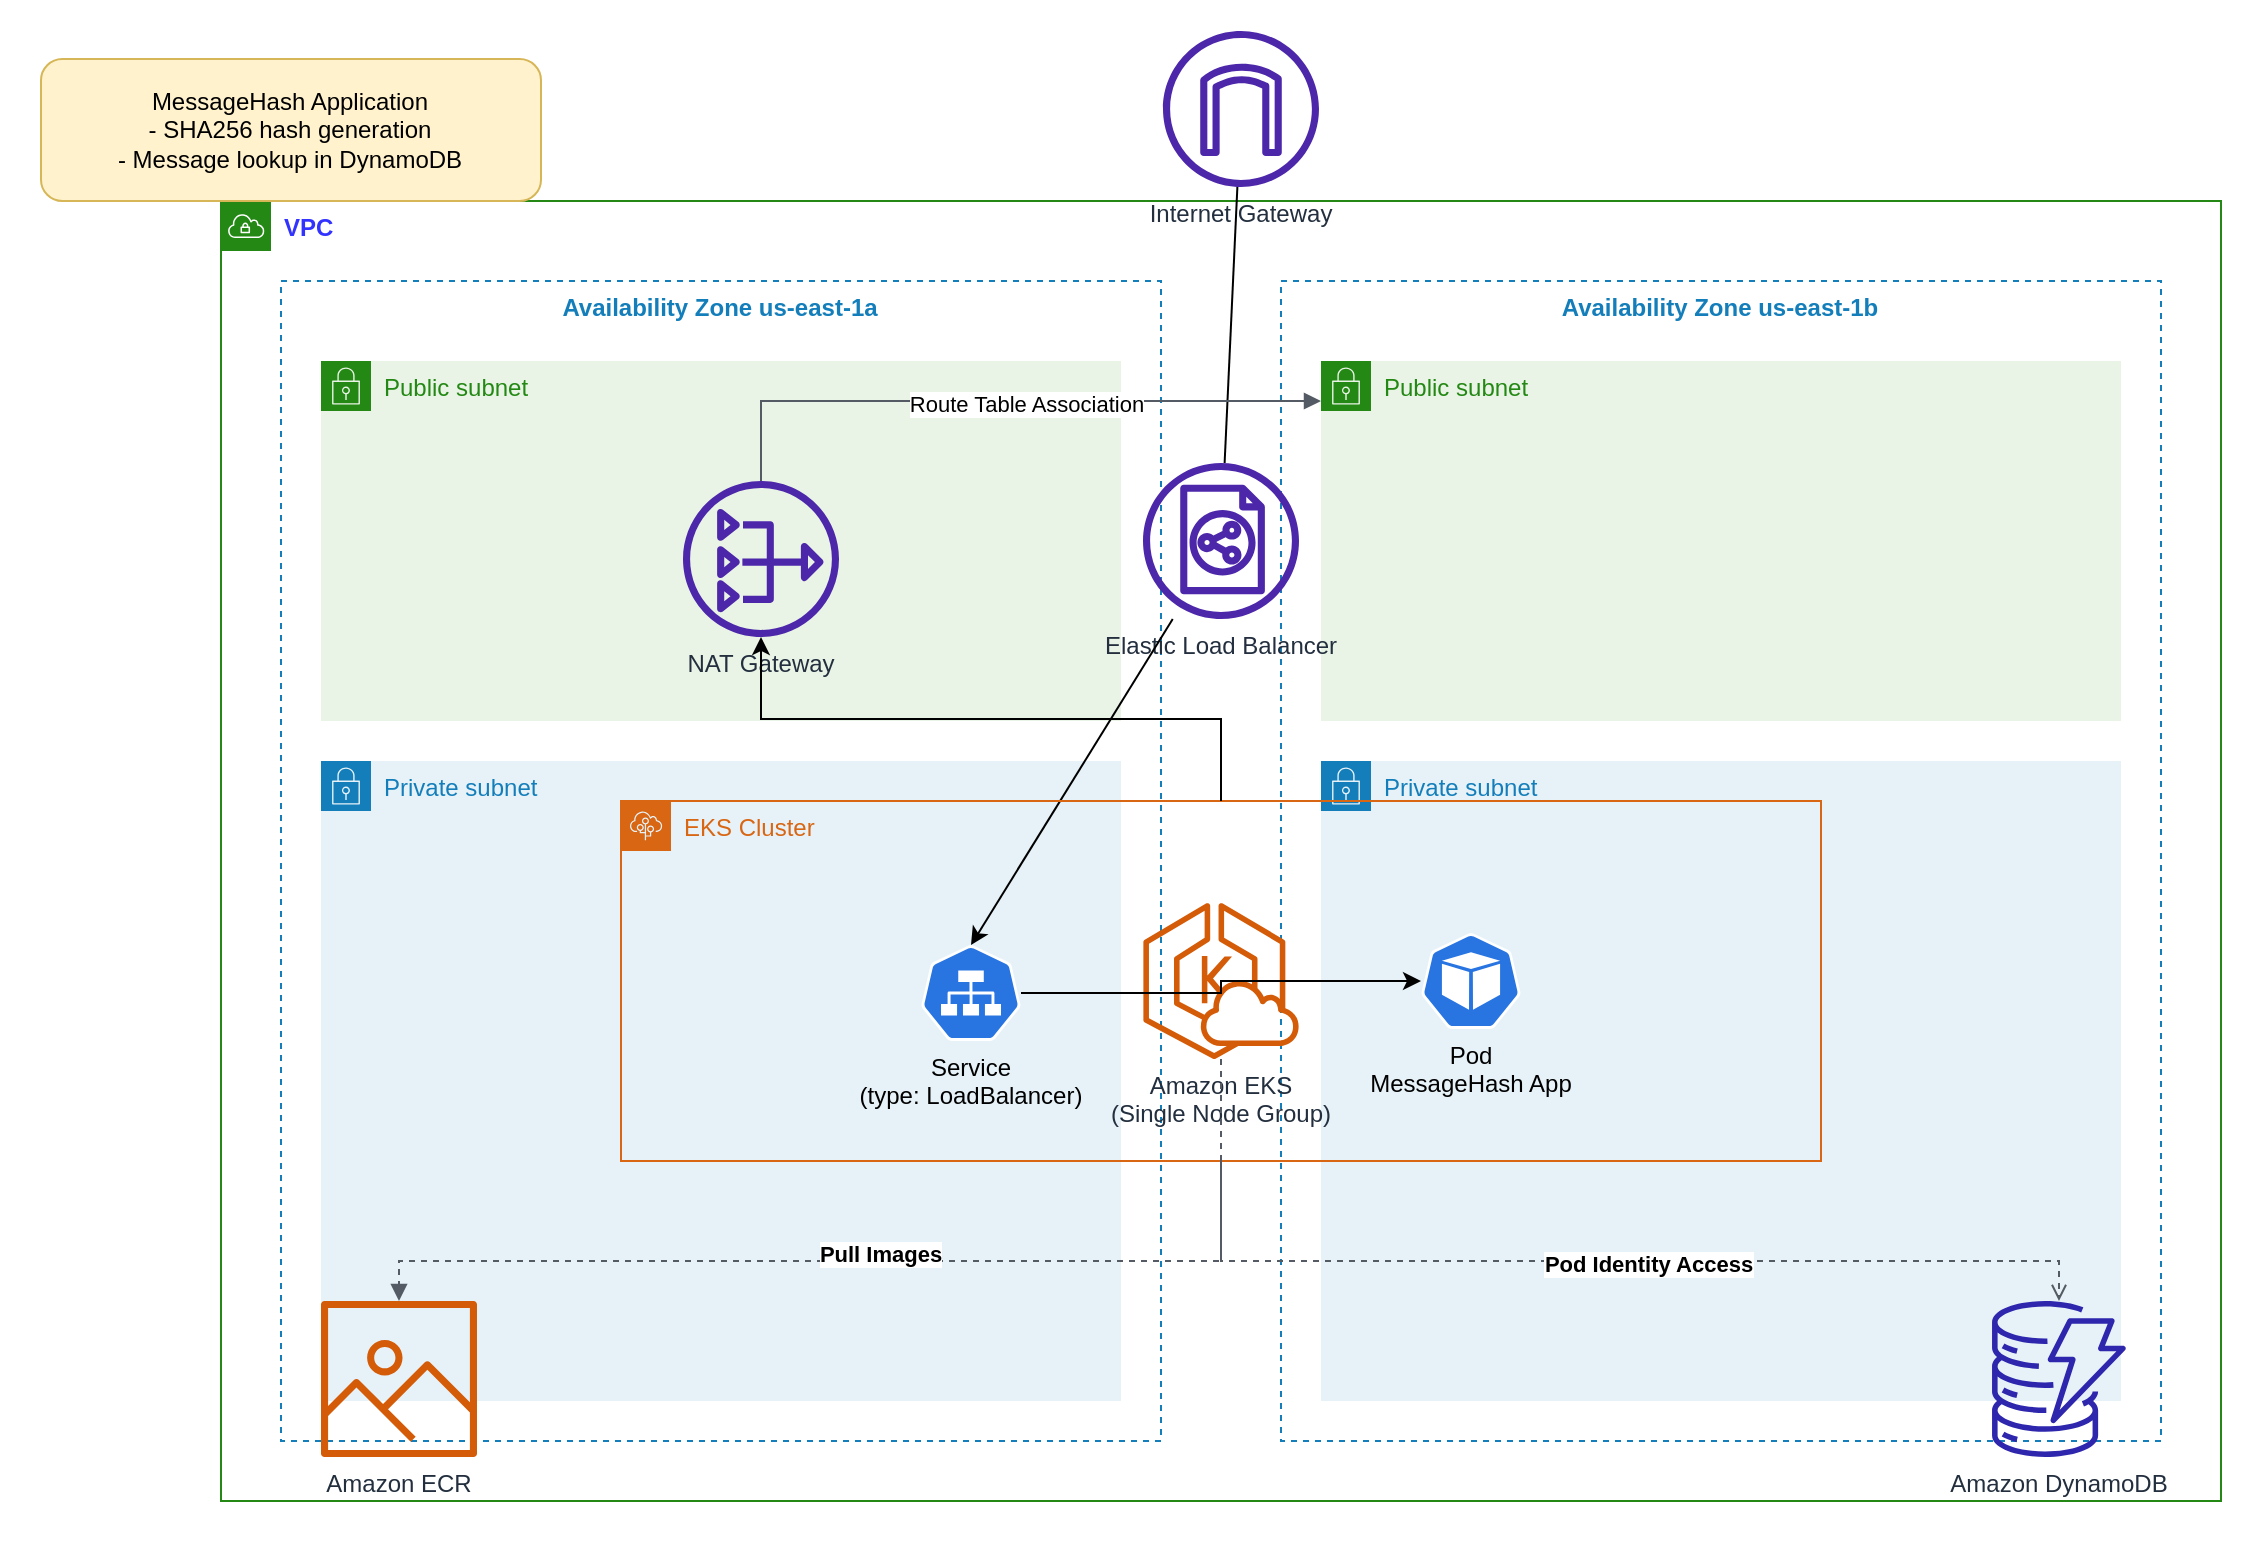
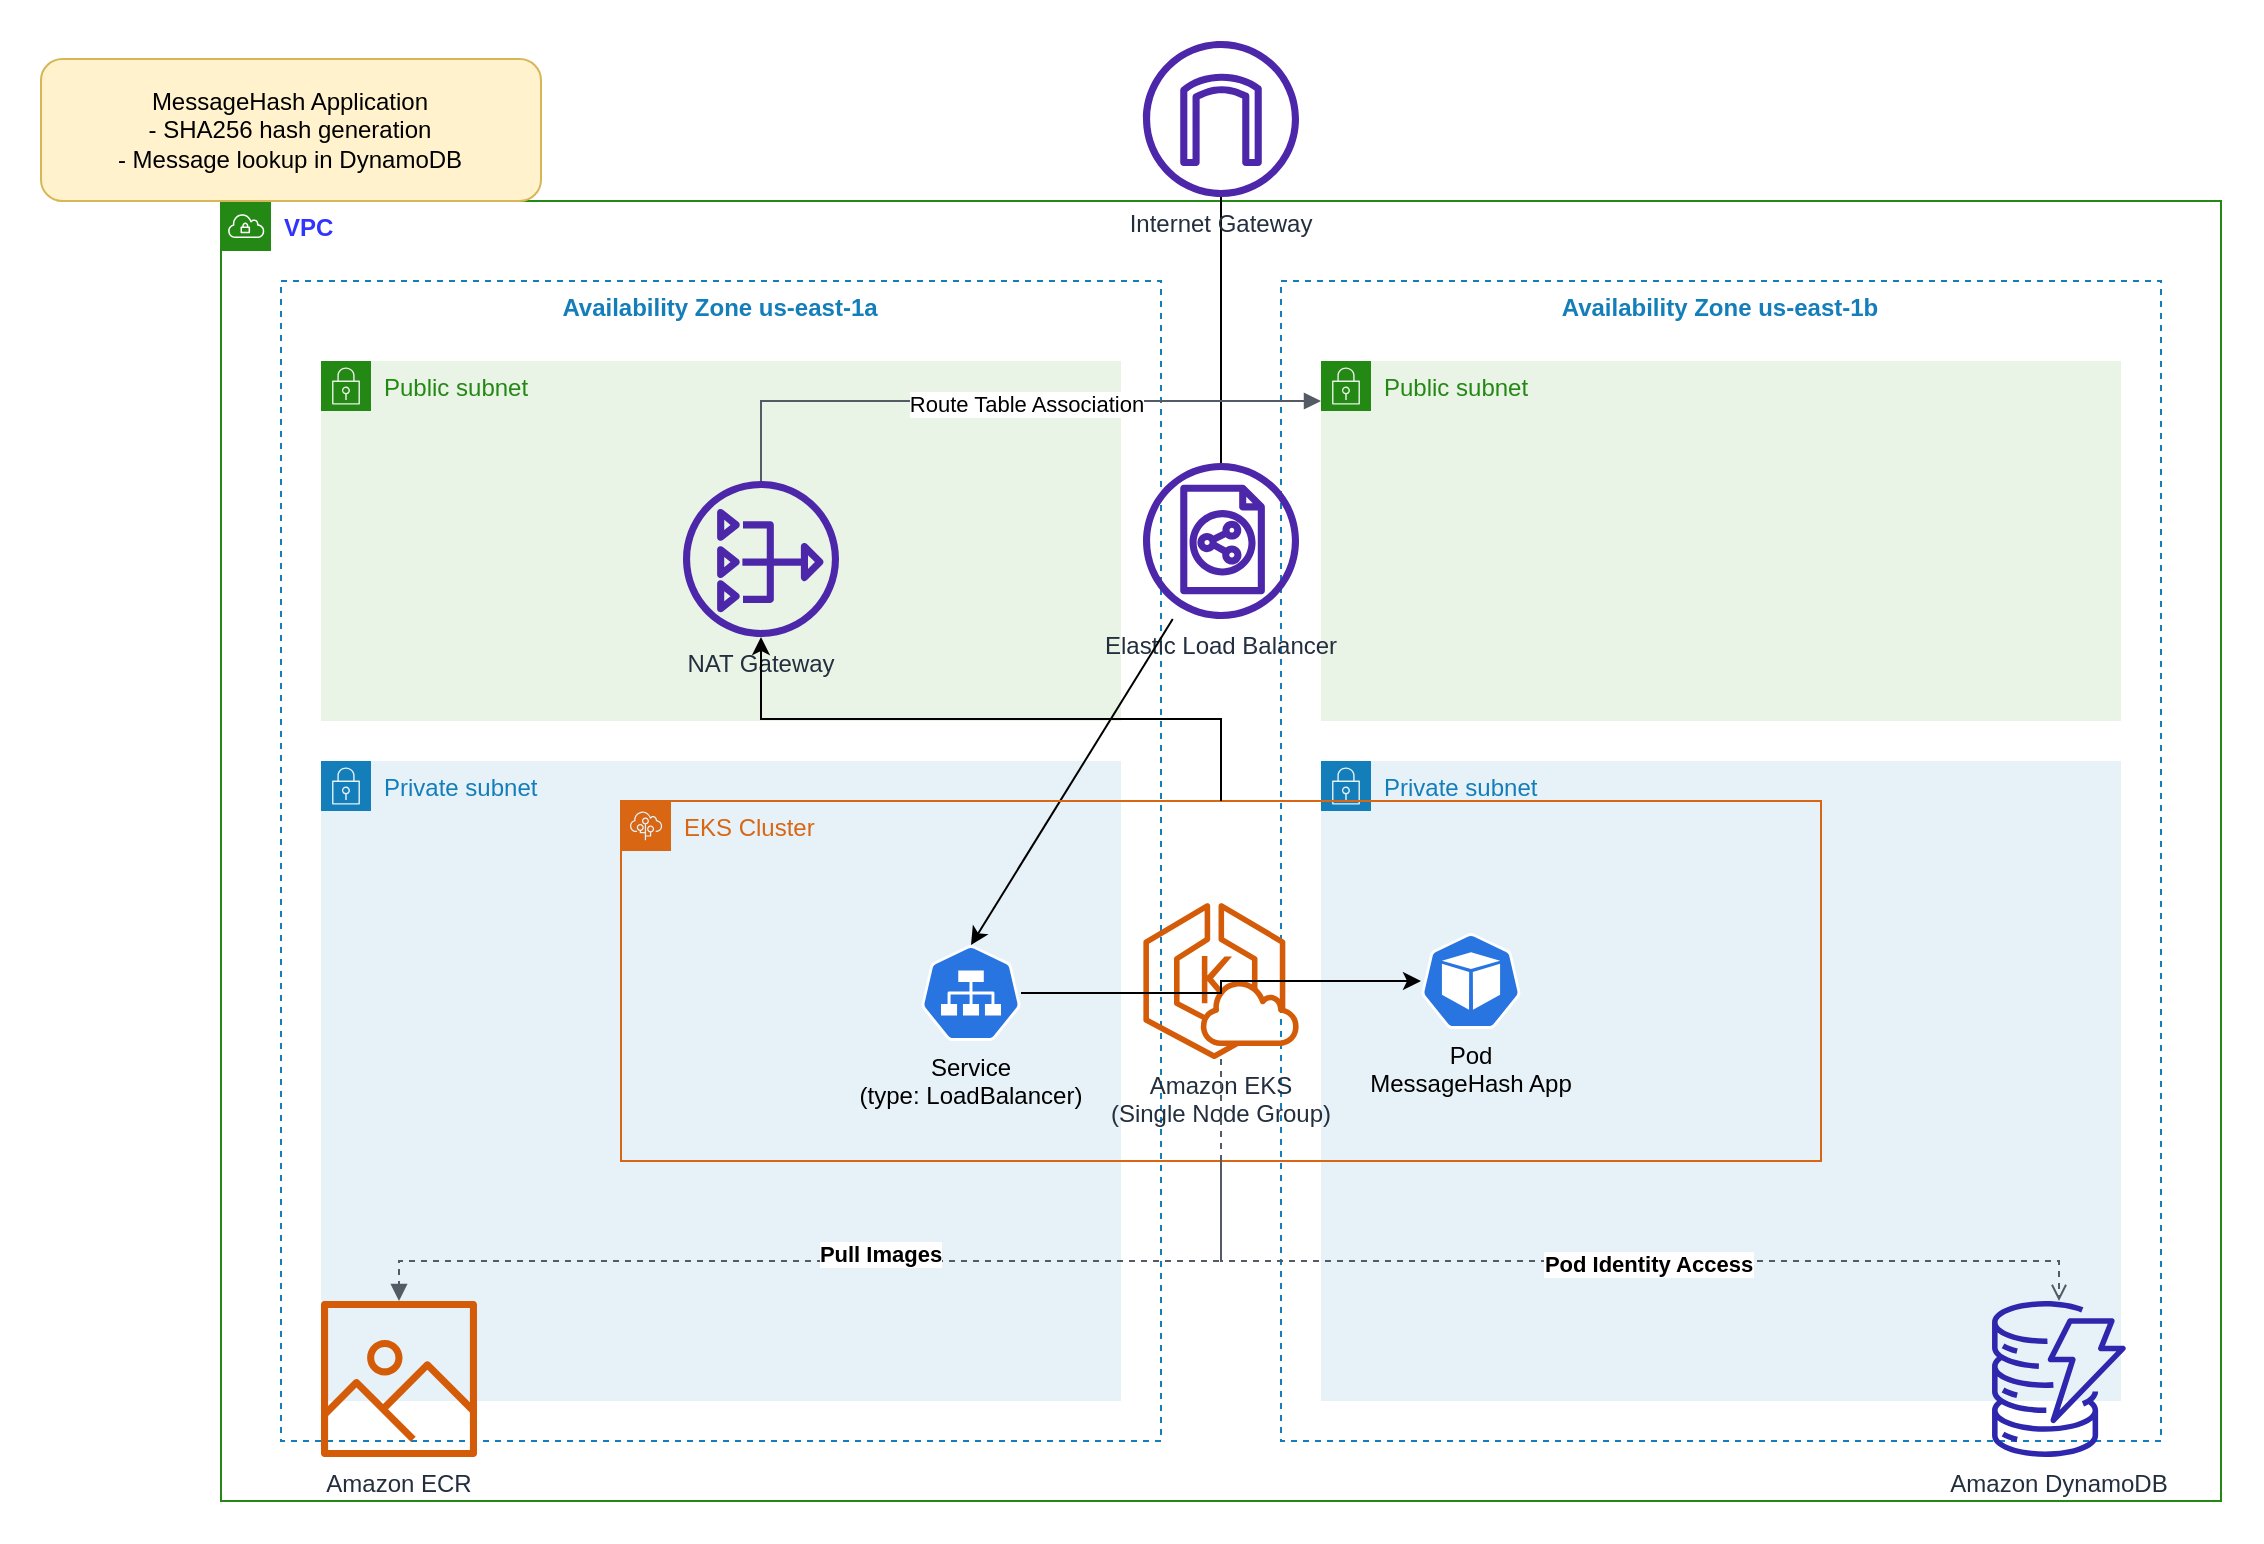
node "Internet Gateway": moved (1241, 109) -> (1221, 119)
